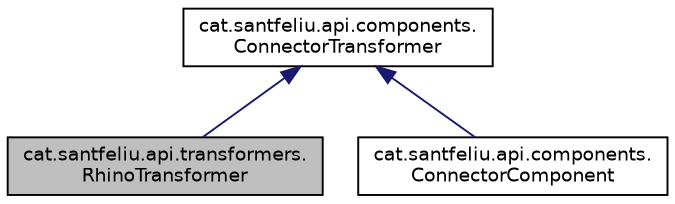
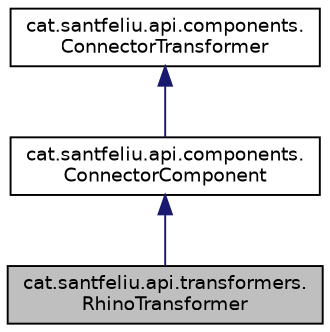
edge "cat.santfeliu.api.transformers. RhinoTransformer" -> "cat.santfeliu.api.components. ConnectorTransformer": now "cat.santfeliu.api.transformers. RhinoTransformer" -> "cat.santfeliu.api.components. ConnectorComponent"
